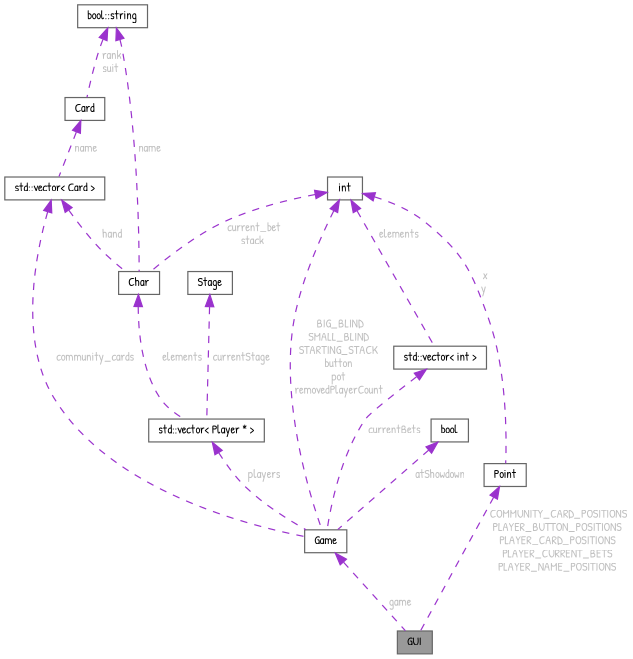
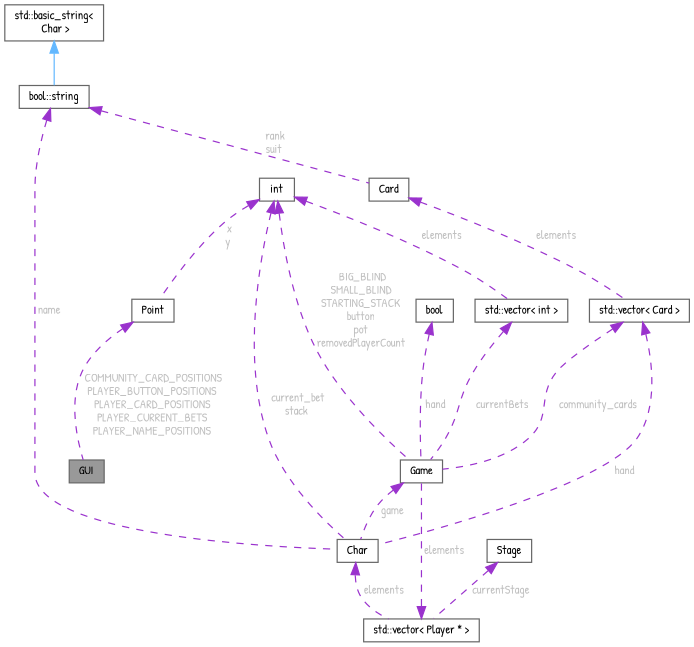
node "std::basic_string< Char >": added
edge "std::vector< Card >" -> "Card": label " name" -> " elements"
edge "Game" -> "std::vector< Player * >": label " players" -> " elements"
edge "Game" -> "bool": label " atShowdown" -> " hand"
edge "GUI" -> "Game": now "Char" -> "Game"
